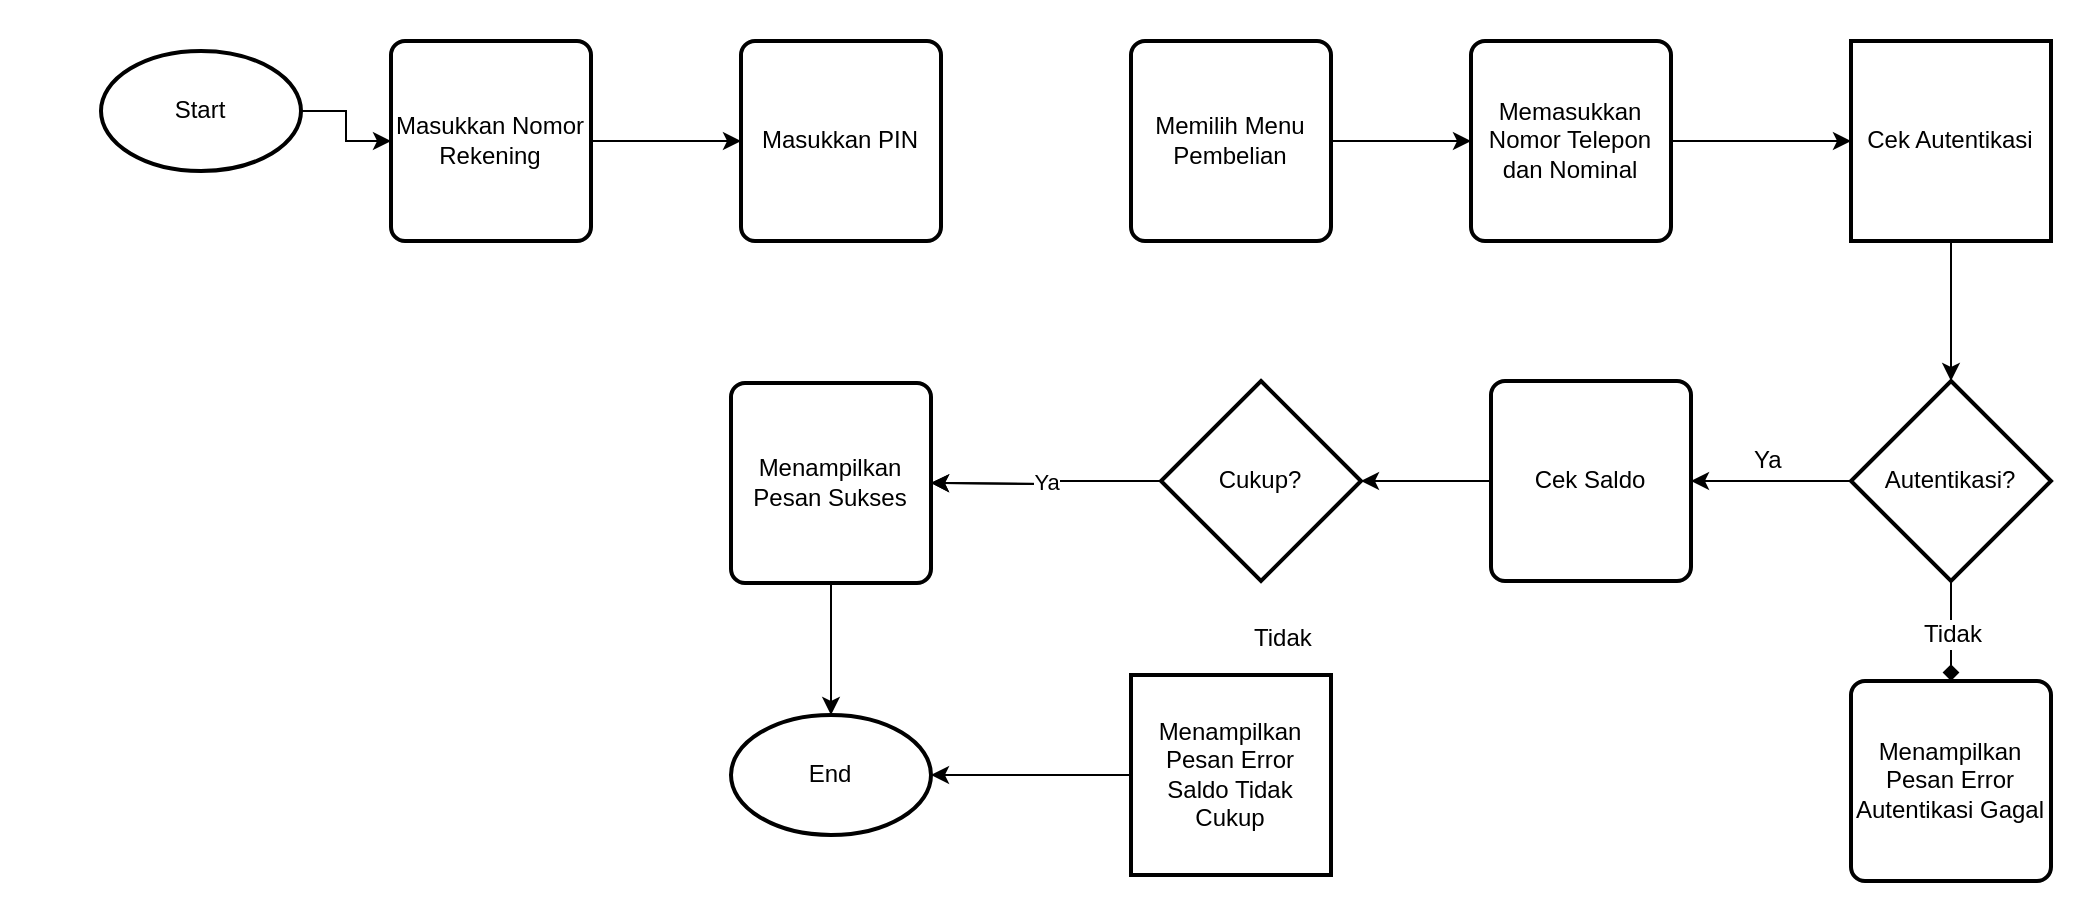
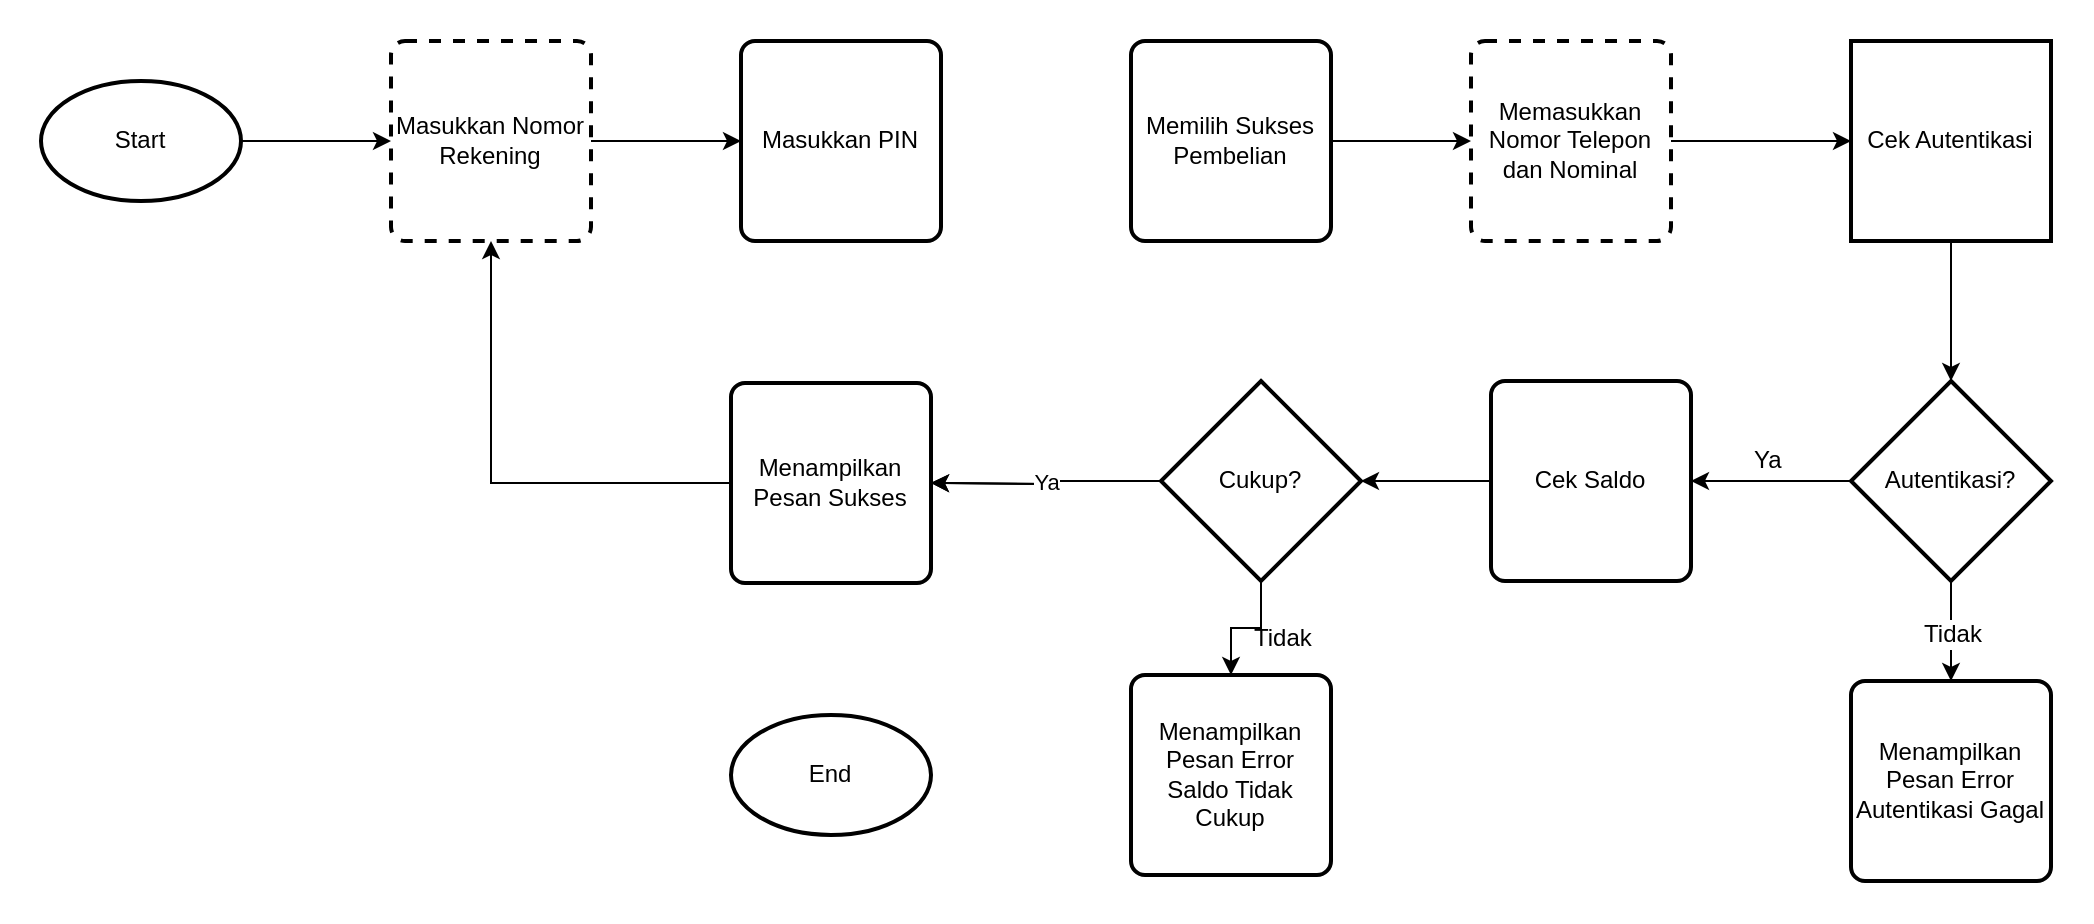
node "Start": moved (201, 111) -> (141, 141)
node "Masukkan Nomor Rekening": style solid -> dashed
node "Memilih Menu Pembelian": label "Memilih Menu Pembelian" -> "Memilih Sukses Pembelian"
node "Memasukkan Nomor Telepon dan Nominal": style solid -> dashed
edge "Cukup?" -> "Menampilkan Pesan Error Saldo Tidak Cukup": added
edge "Menampilkan Pesan Sukses" -> "End": now "Menampilkan Pesan Sukses" -> "Masukkan Nomor Rekening"
edge "Autentikasi?" -> "Menampilkan Pesan Error Autentikasi Gagal": arrowhead diamond -> classic
edge "Menampilkan Pesan Error Saldo Tidak Cukup" -> "End": removed
node "Menampilkan Pesan Error Saldo Tidak Cukup": shape rectangle -> rounded rectangle
